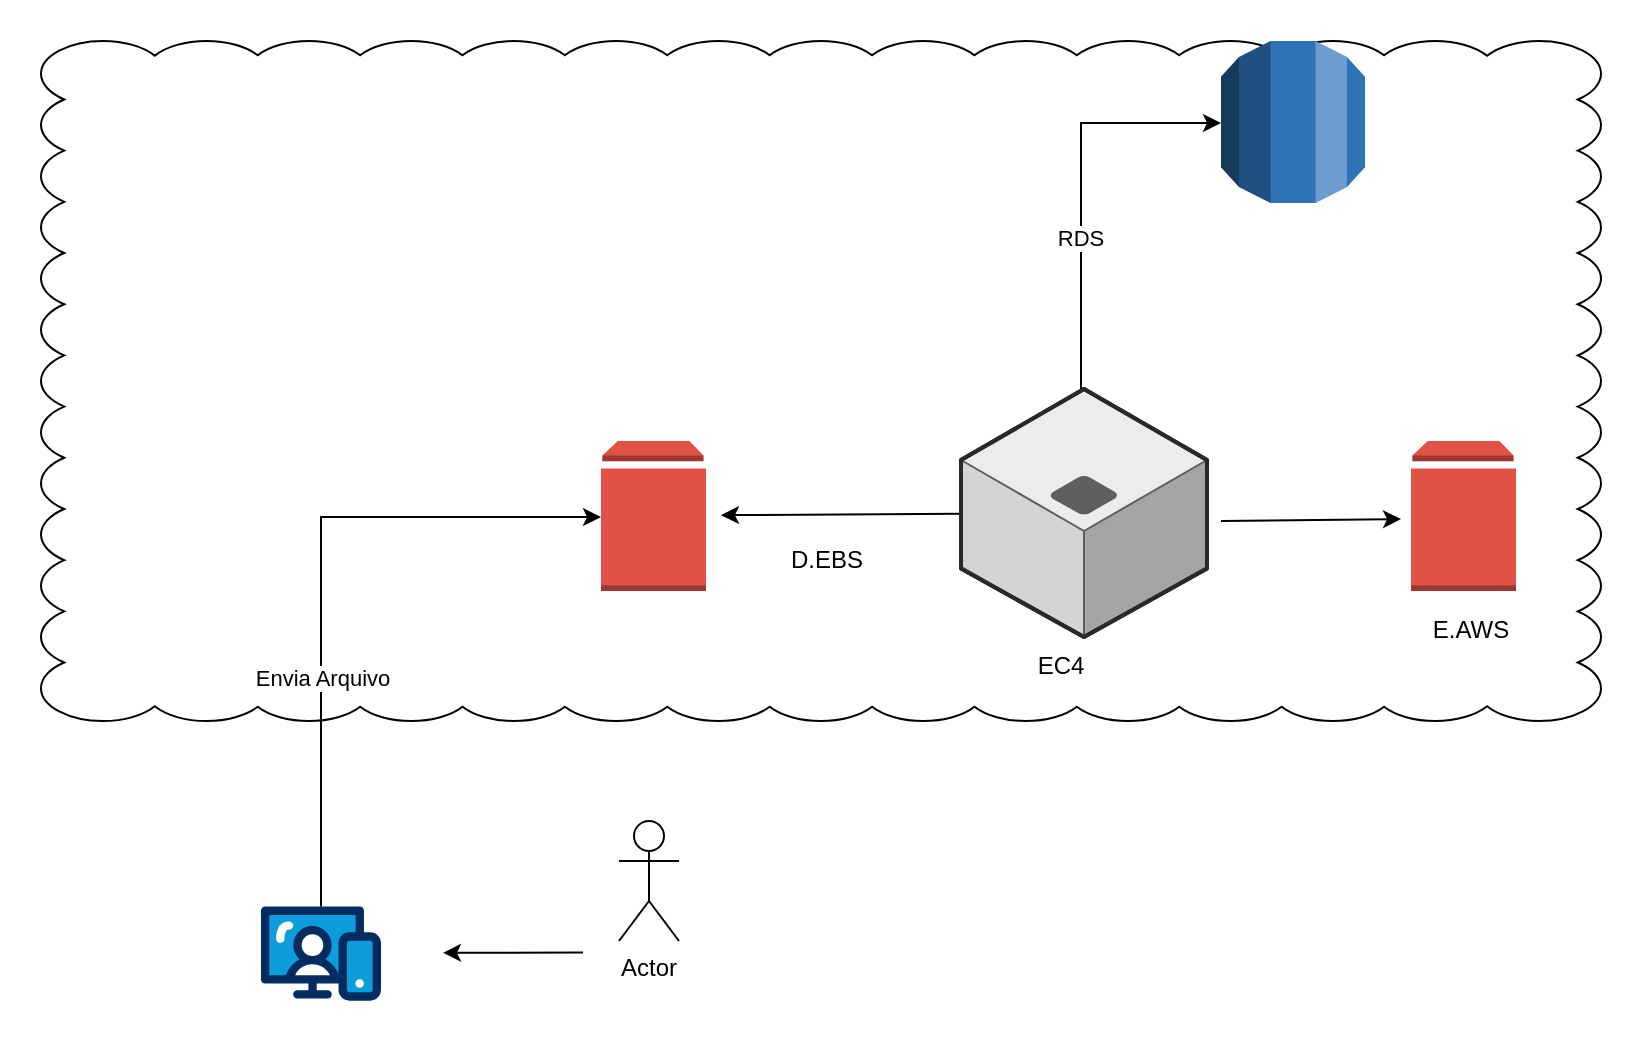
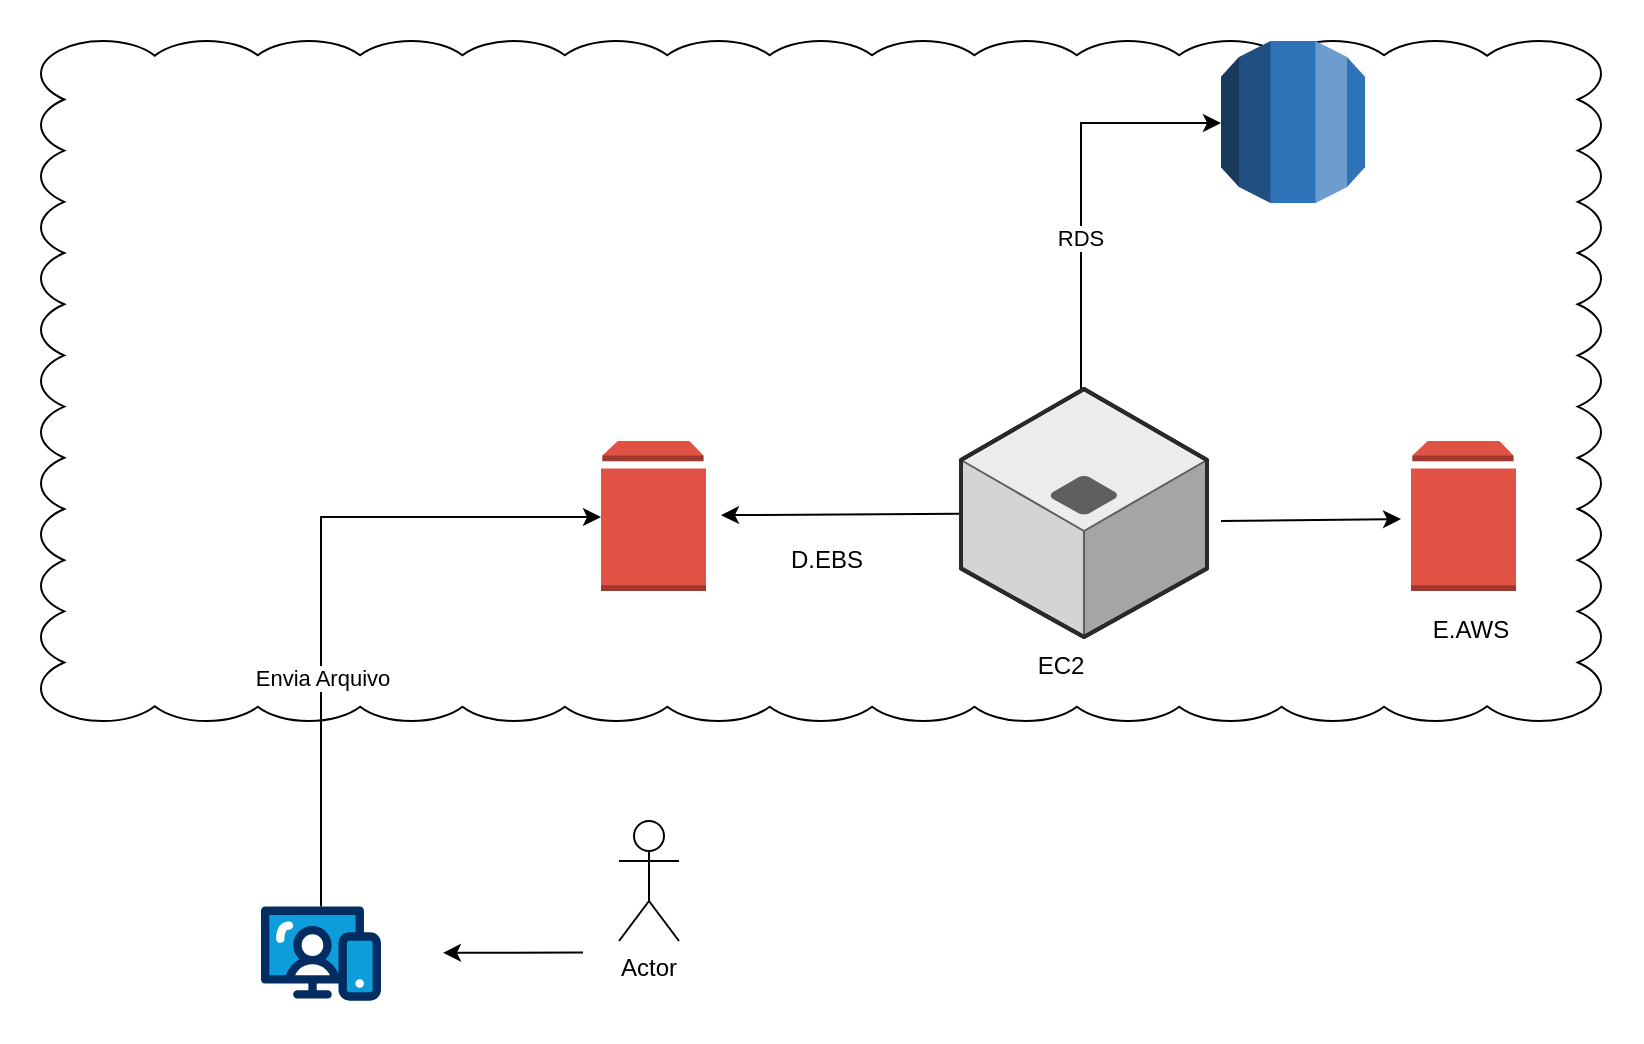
node "EC4": label "EC4" -> "EC2"
